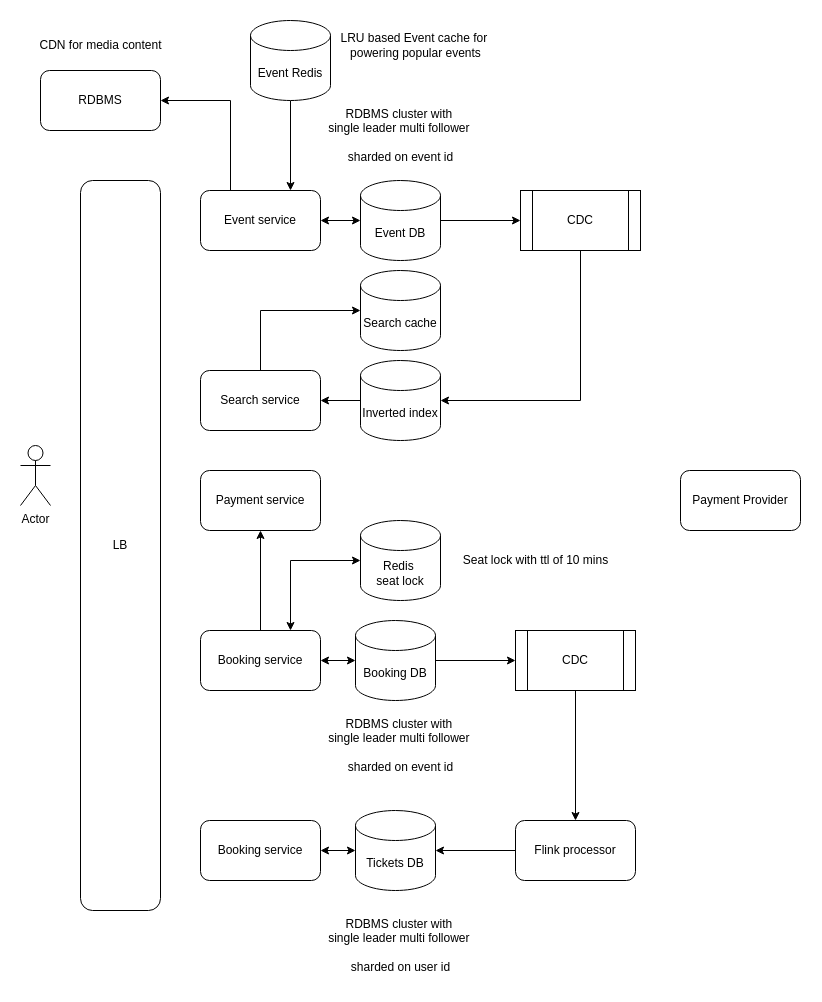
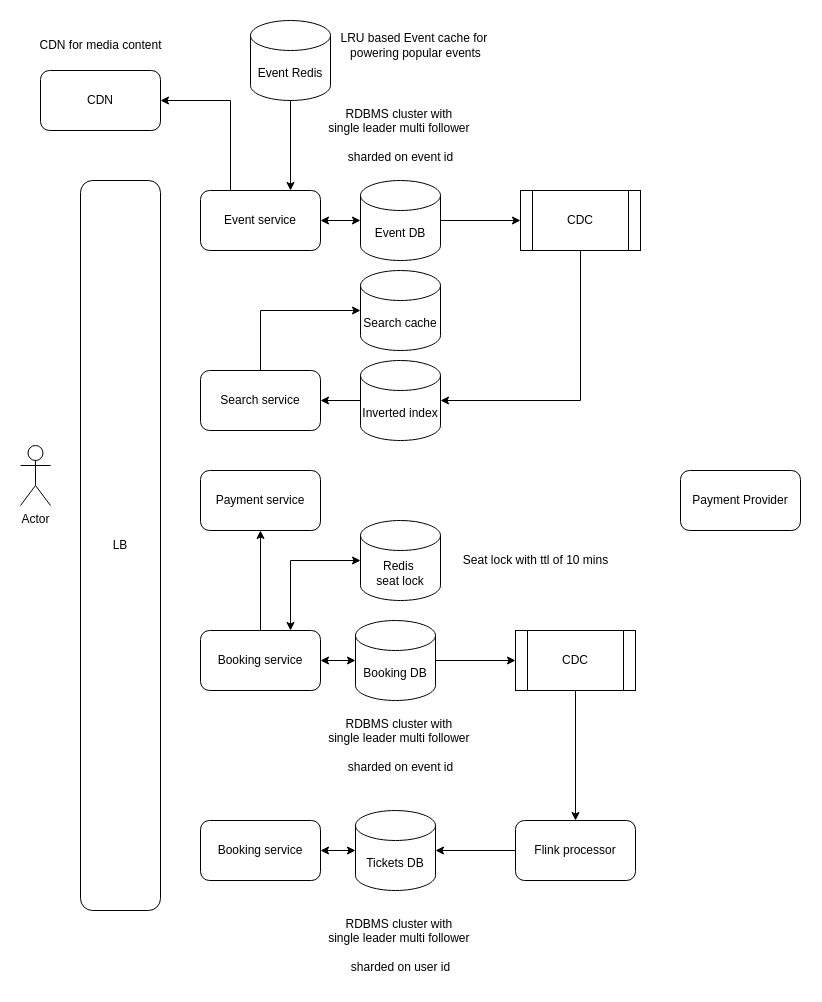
node "RDBMS": label "RDBMS" -> "CDN"
